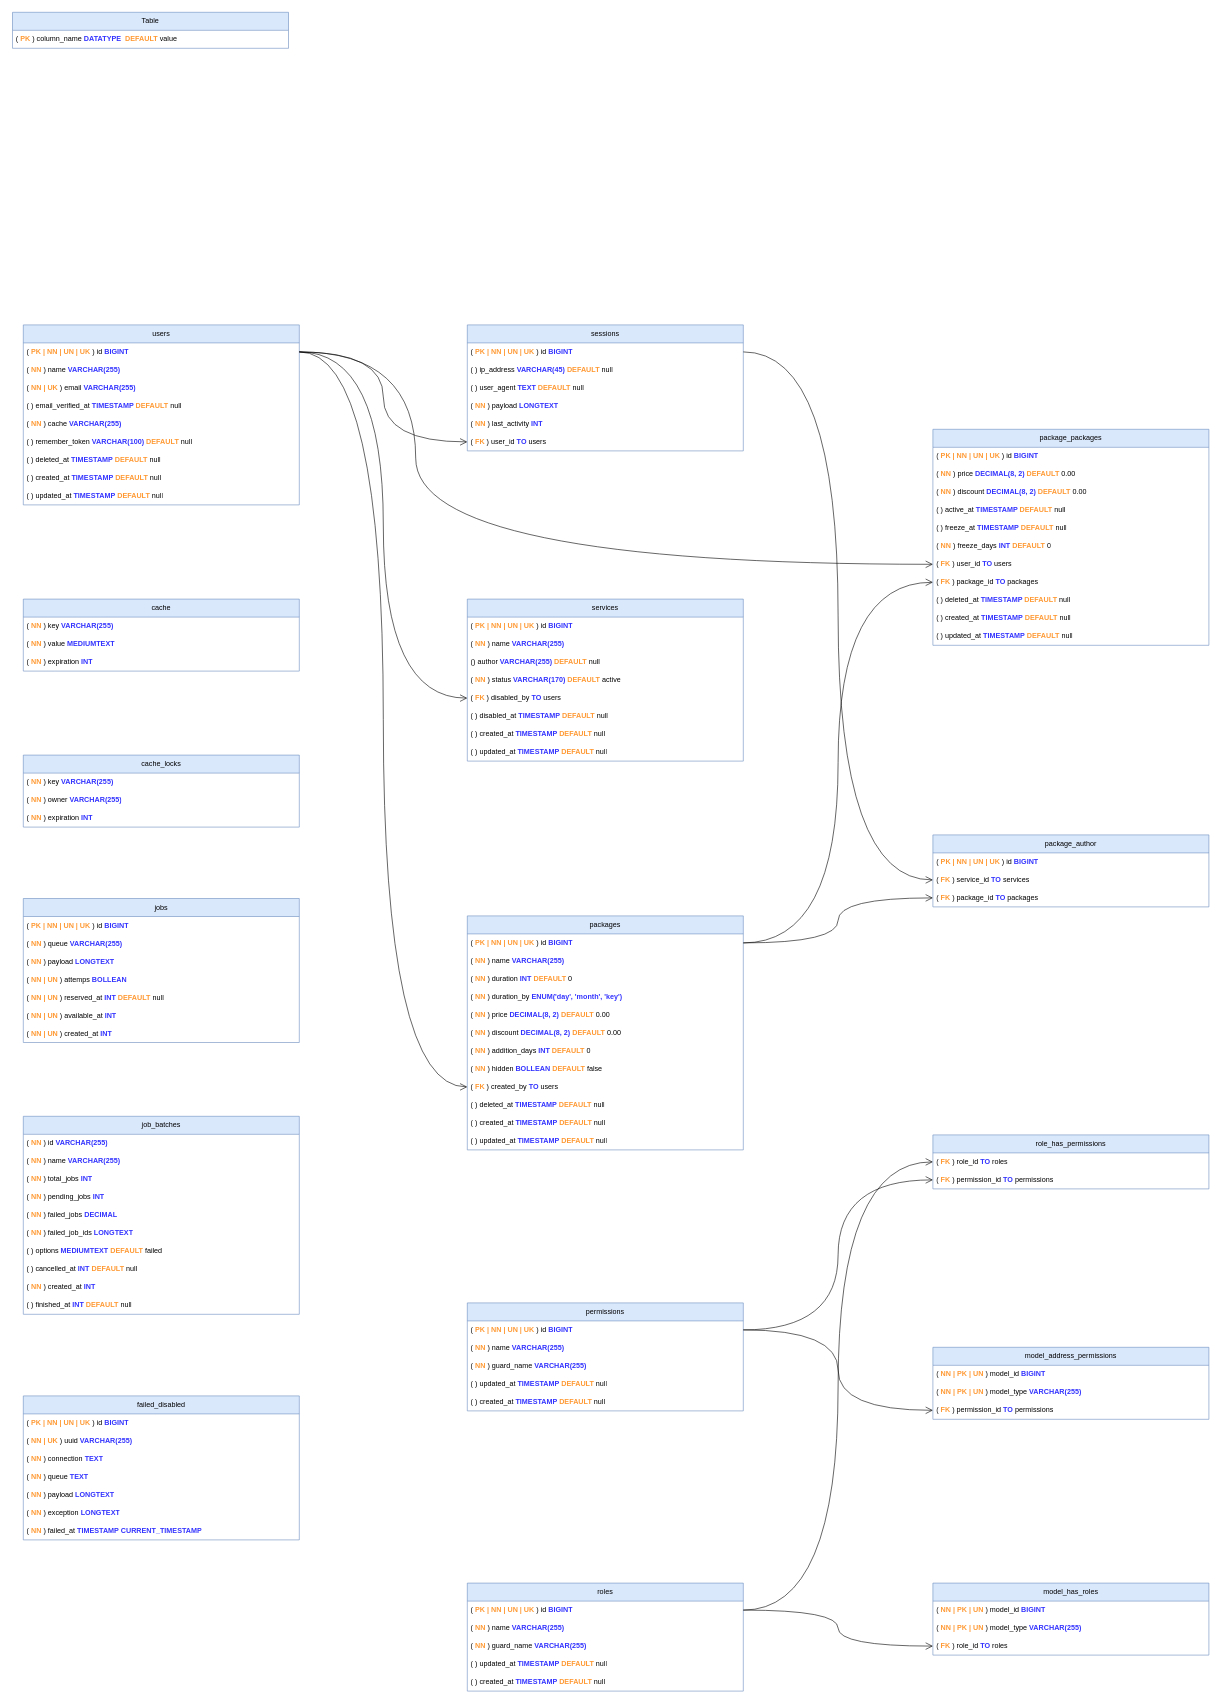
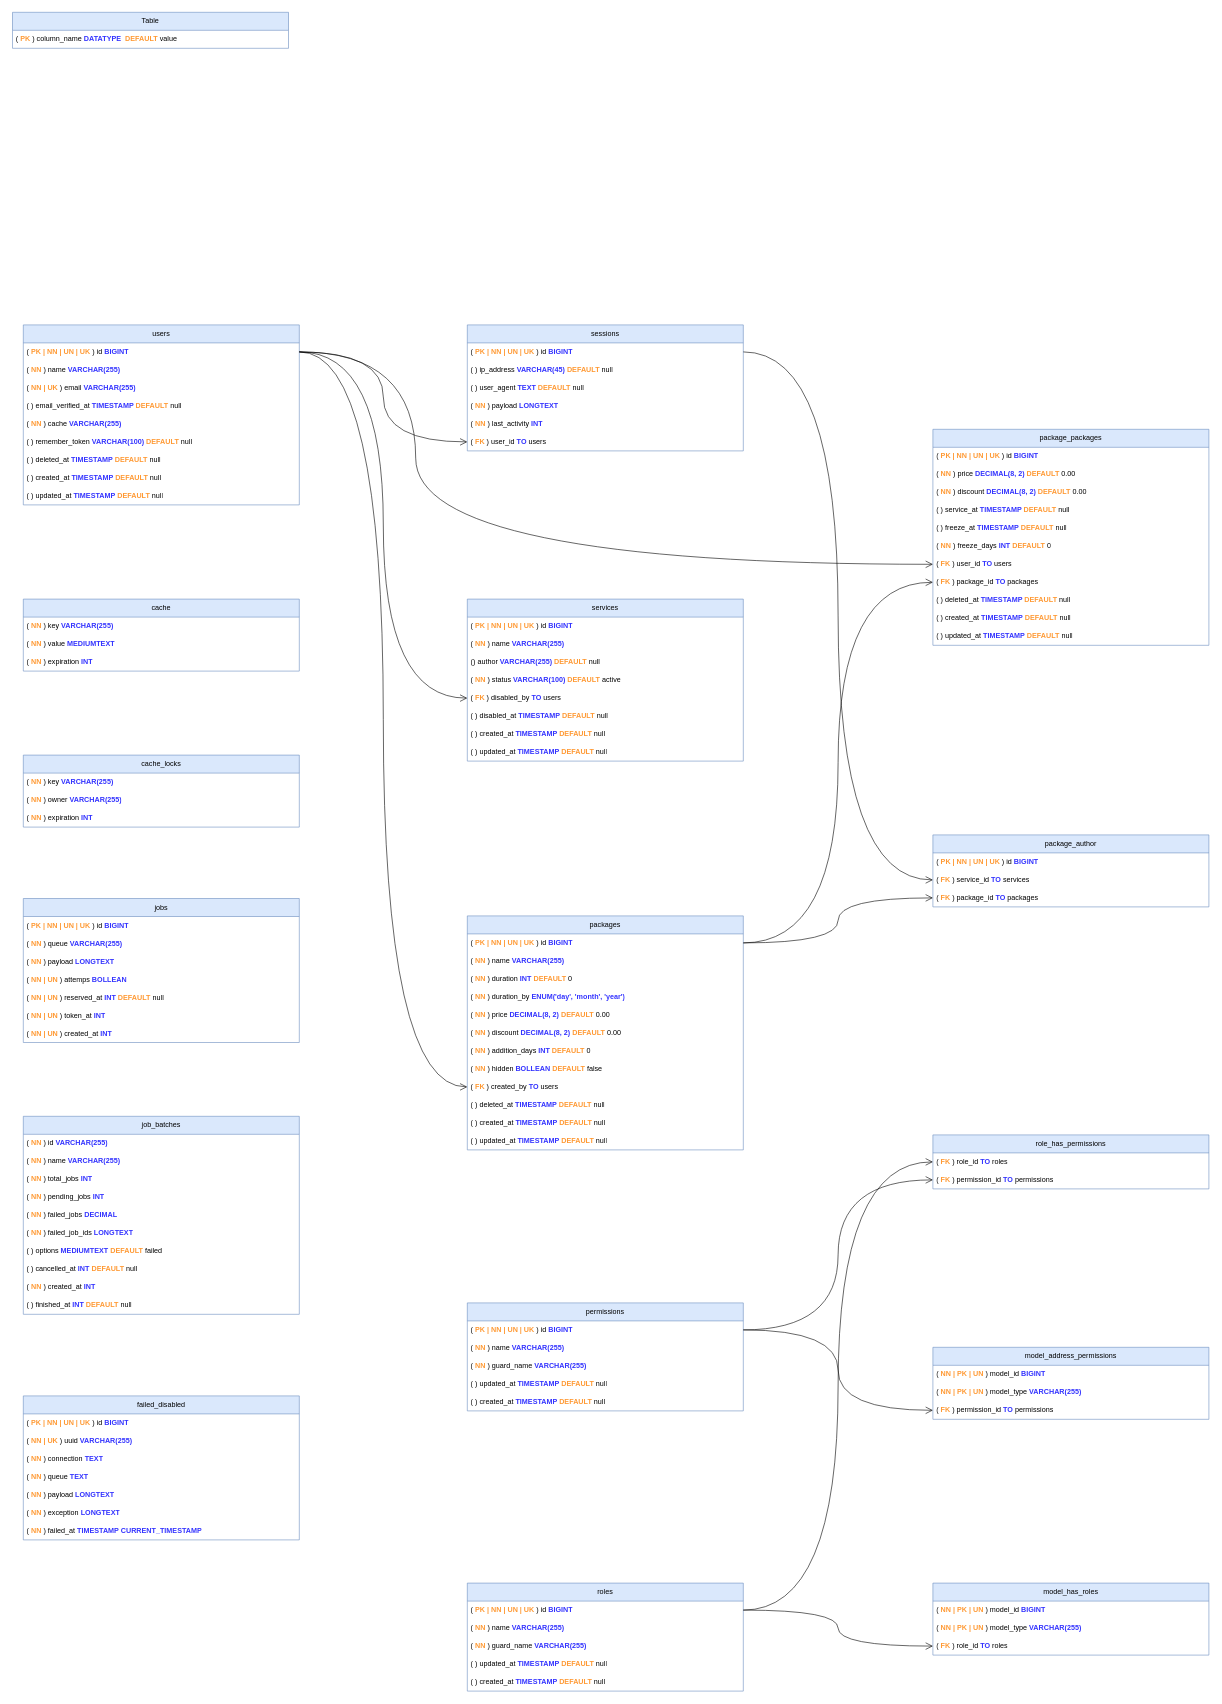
node "( ) active_at TIMESTAMP DEFAULT null": label "( ) active_at TIMESTAMP DEFAULT null" -> "( ) service_at TIMESTAMP DEFAULT null"
node "( NN ) status VARCHAR(170) DEFAULT active": label "( NN ) status VARCHAR(170) DEFAULT active" -> "( NN ) status VARCHAR(100) DEFAULT active"
node "( NN ) duration_by ENUM('day', 'month', 'key')": label "( NN ) duration_by ENUM('day', 'month', 'key')" -> "( NN ) duration_by ENUM('day', 'month', 'year')"
node "( NN | UN ) available_at INT": label "( NN | UN ) available_at INT" -> "( NN | UN ) token_at INT"
